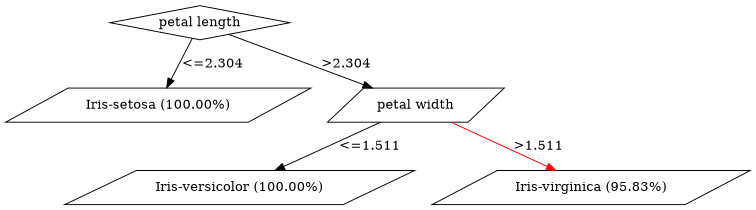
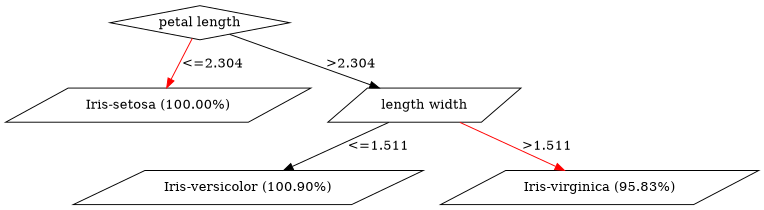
edge "petal length" -> "Iris-setosa (100.00%)": color black -> red
node "petal width": label "petal width" -> "length width"
node "Iris-versicolor (100.00%)": label "Iris-versicolor (100.00%)" -> "Iris-versicolor (100.90%)"
